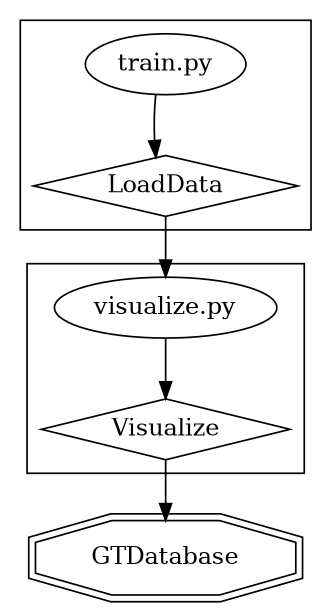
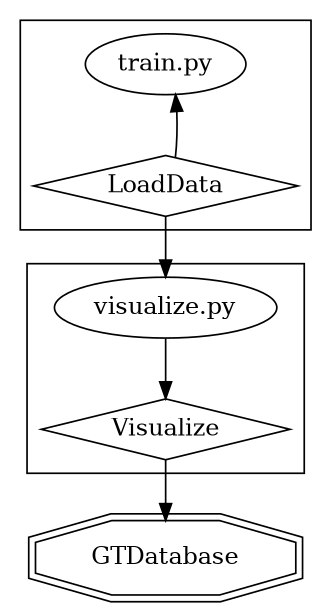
edge "train.py" -> "LoadData": reversed
